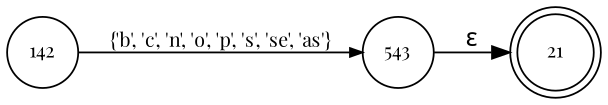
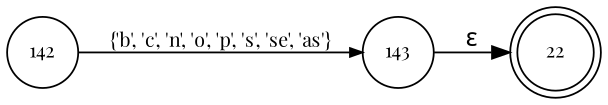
node "543": label "543" -> "143"
node "21": label "21" -> "22"
